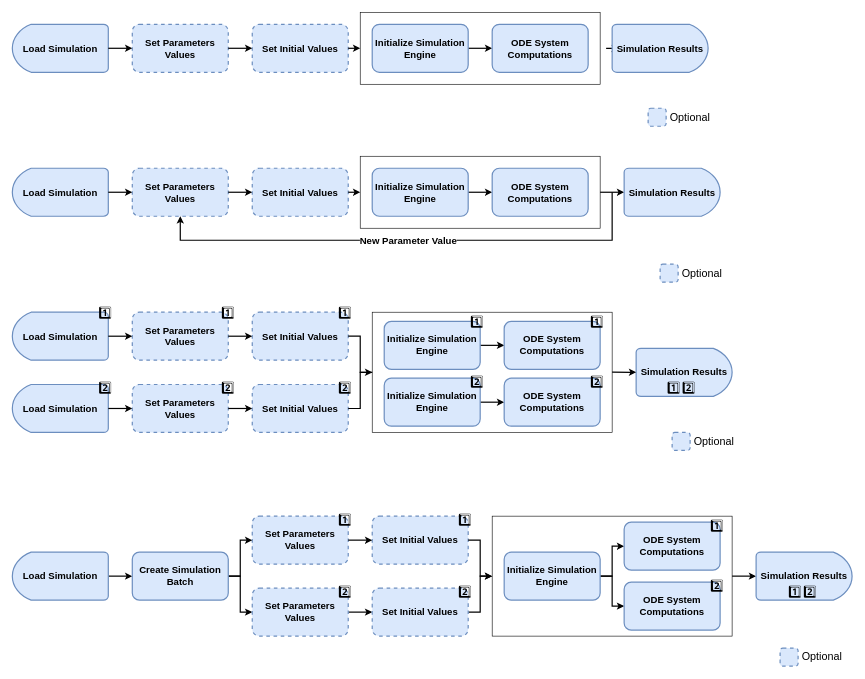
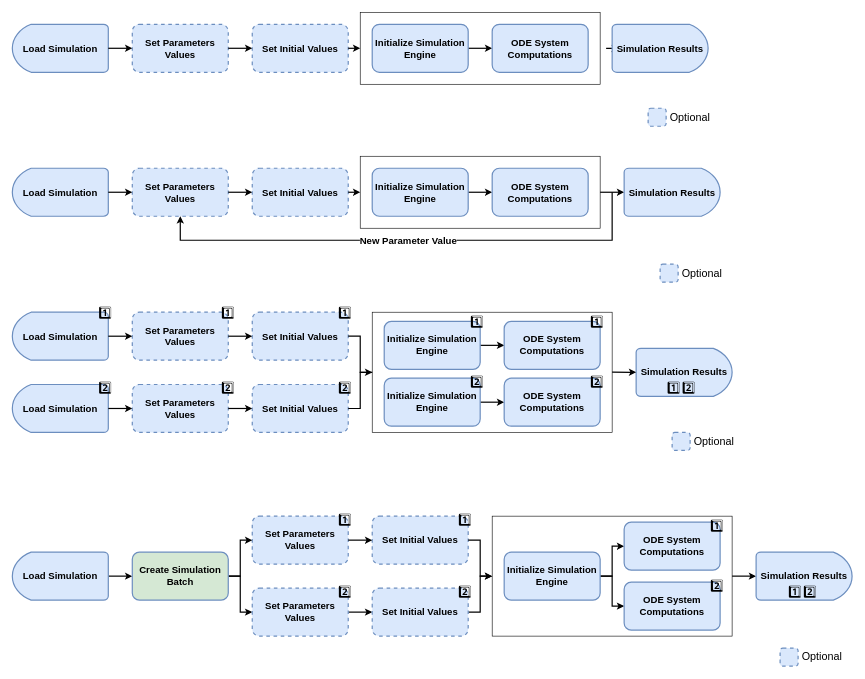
node "Create Simulation Batch": fillcolor #dae8fc -> #d5e8d4
